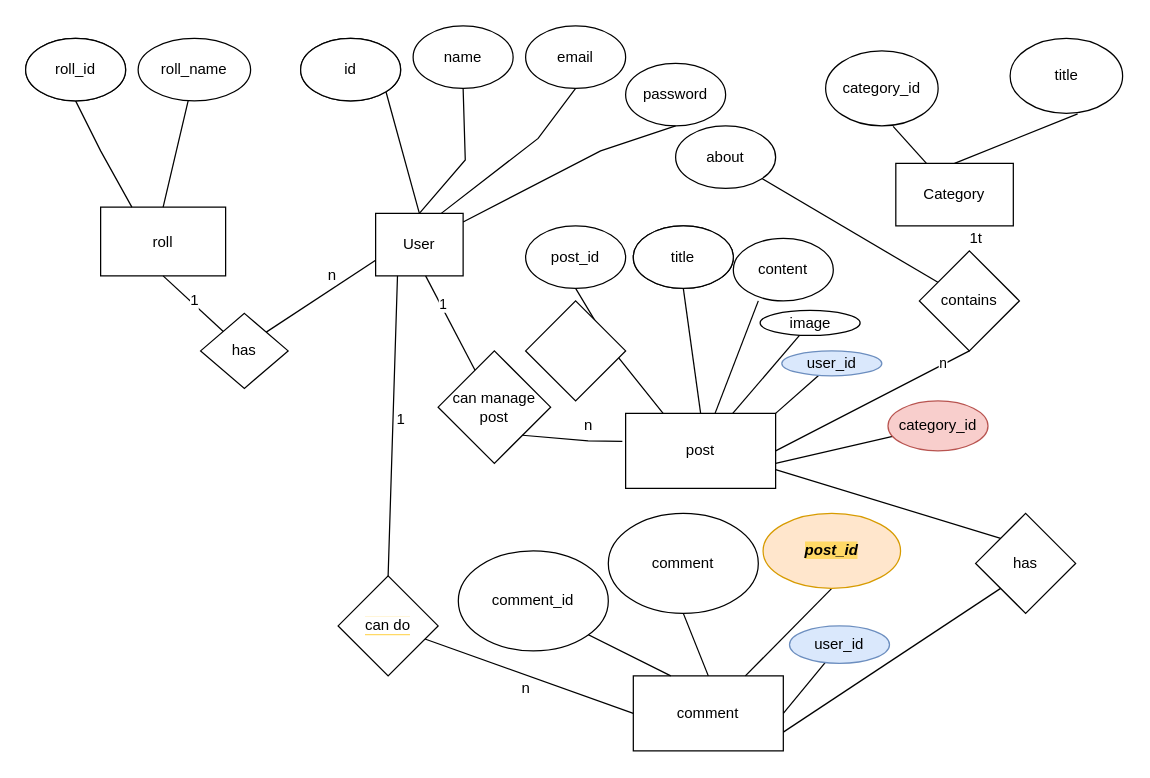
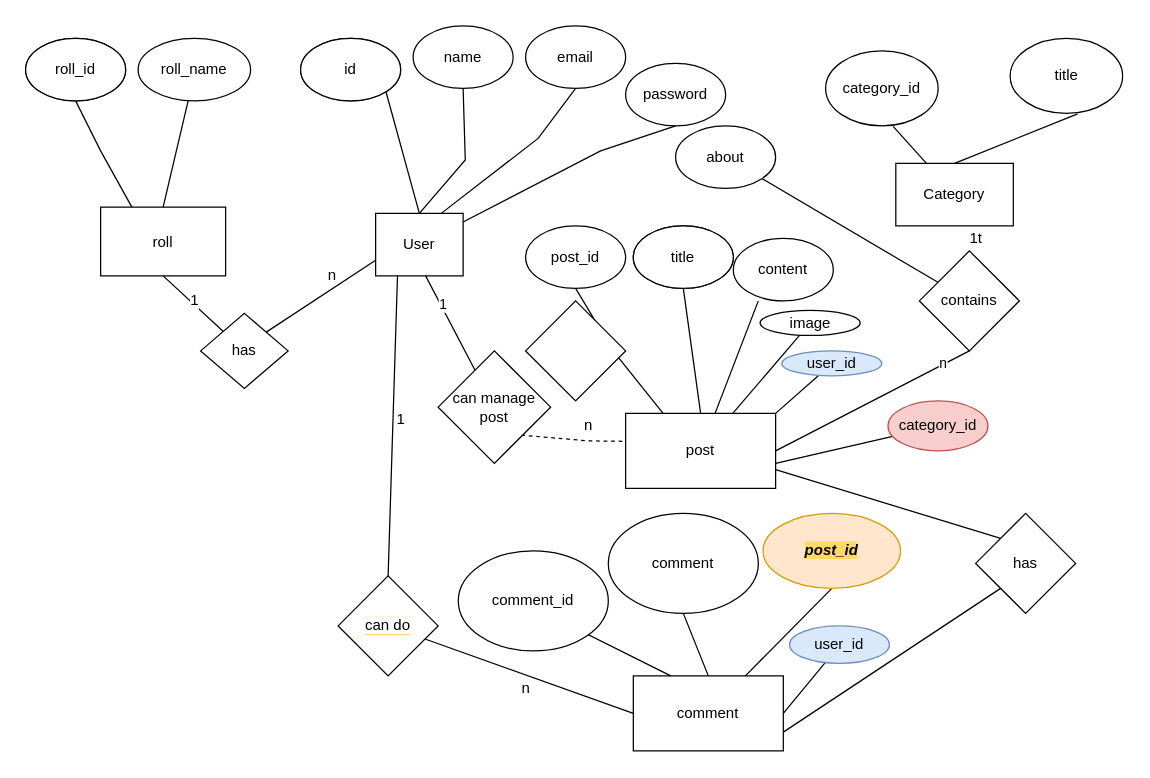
edge "can manage post" -- "post": style solid -> dashed
